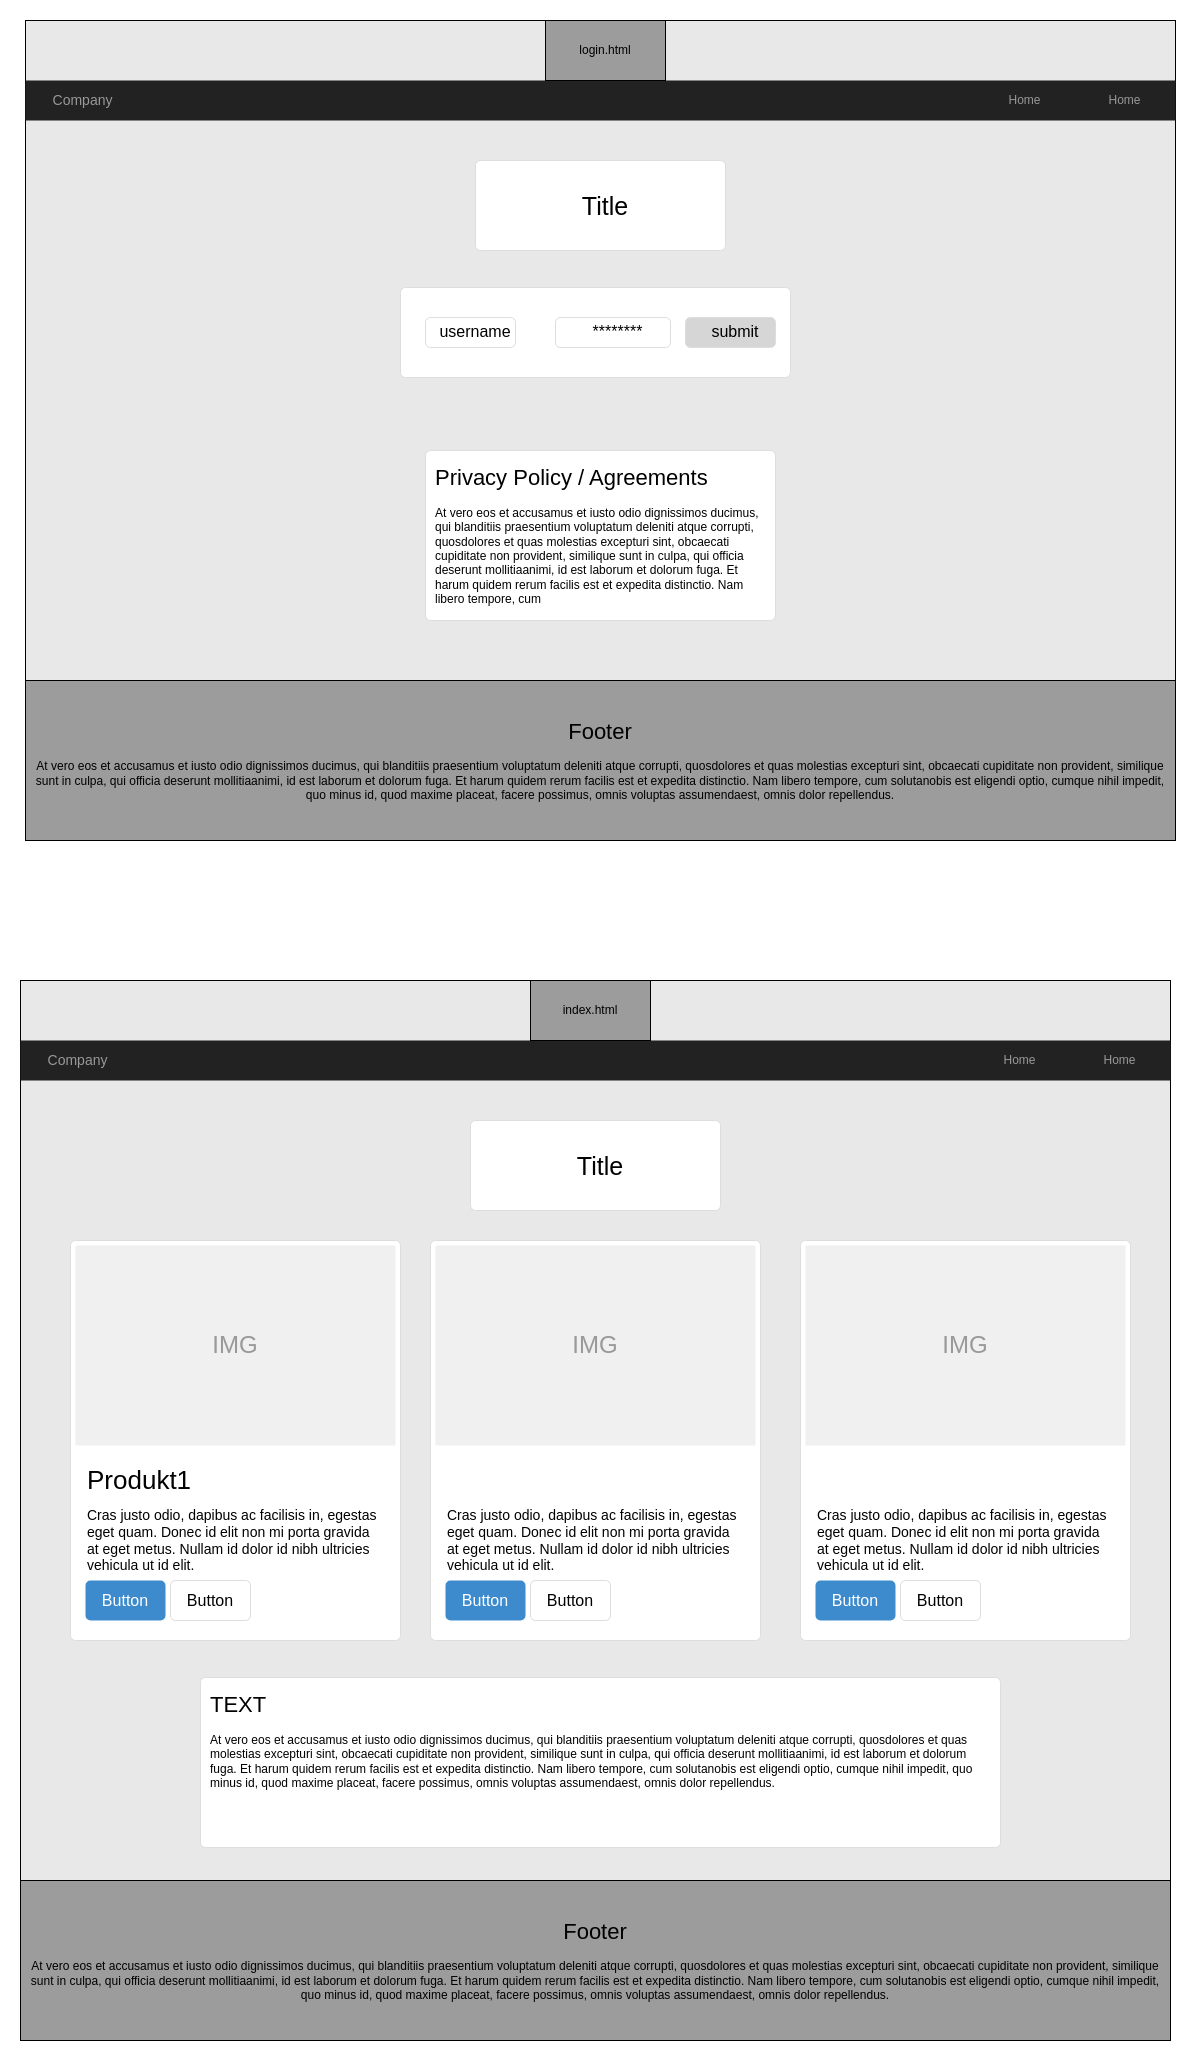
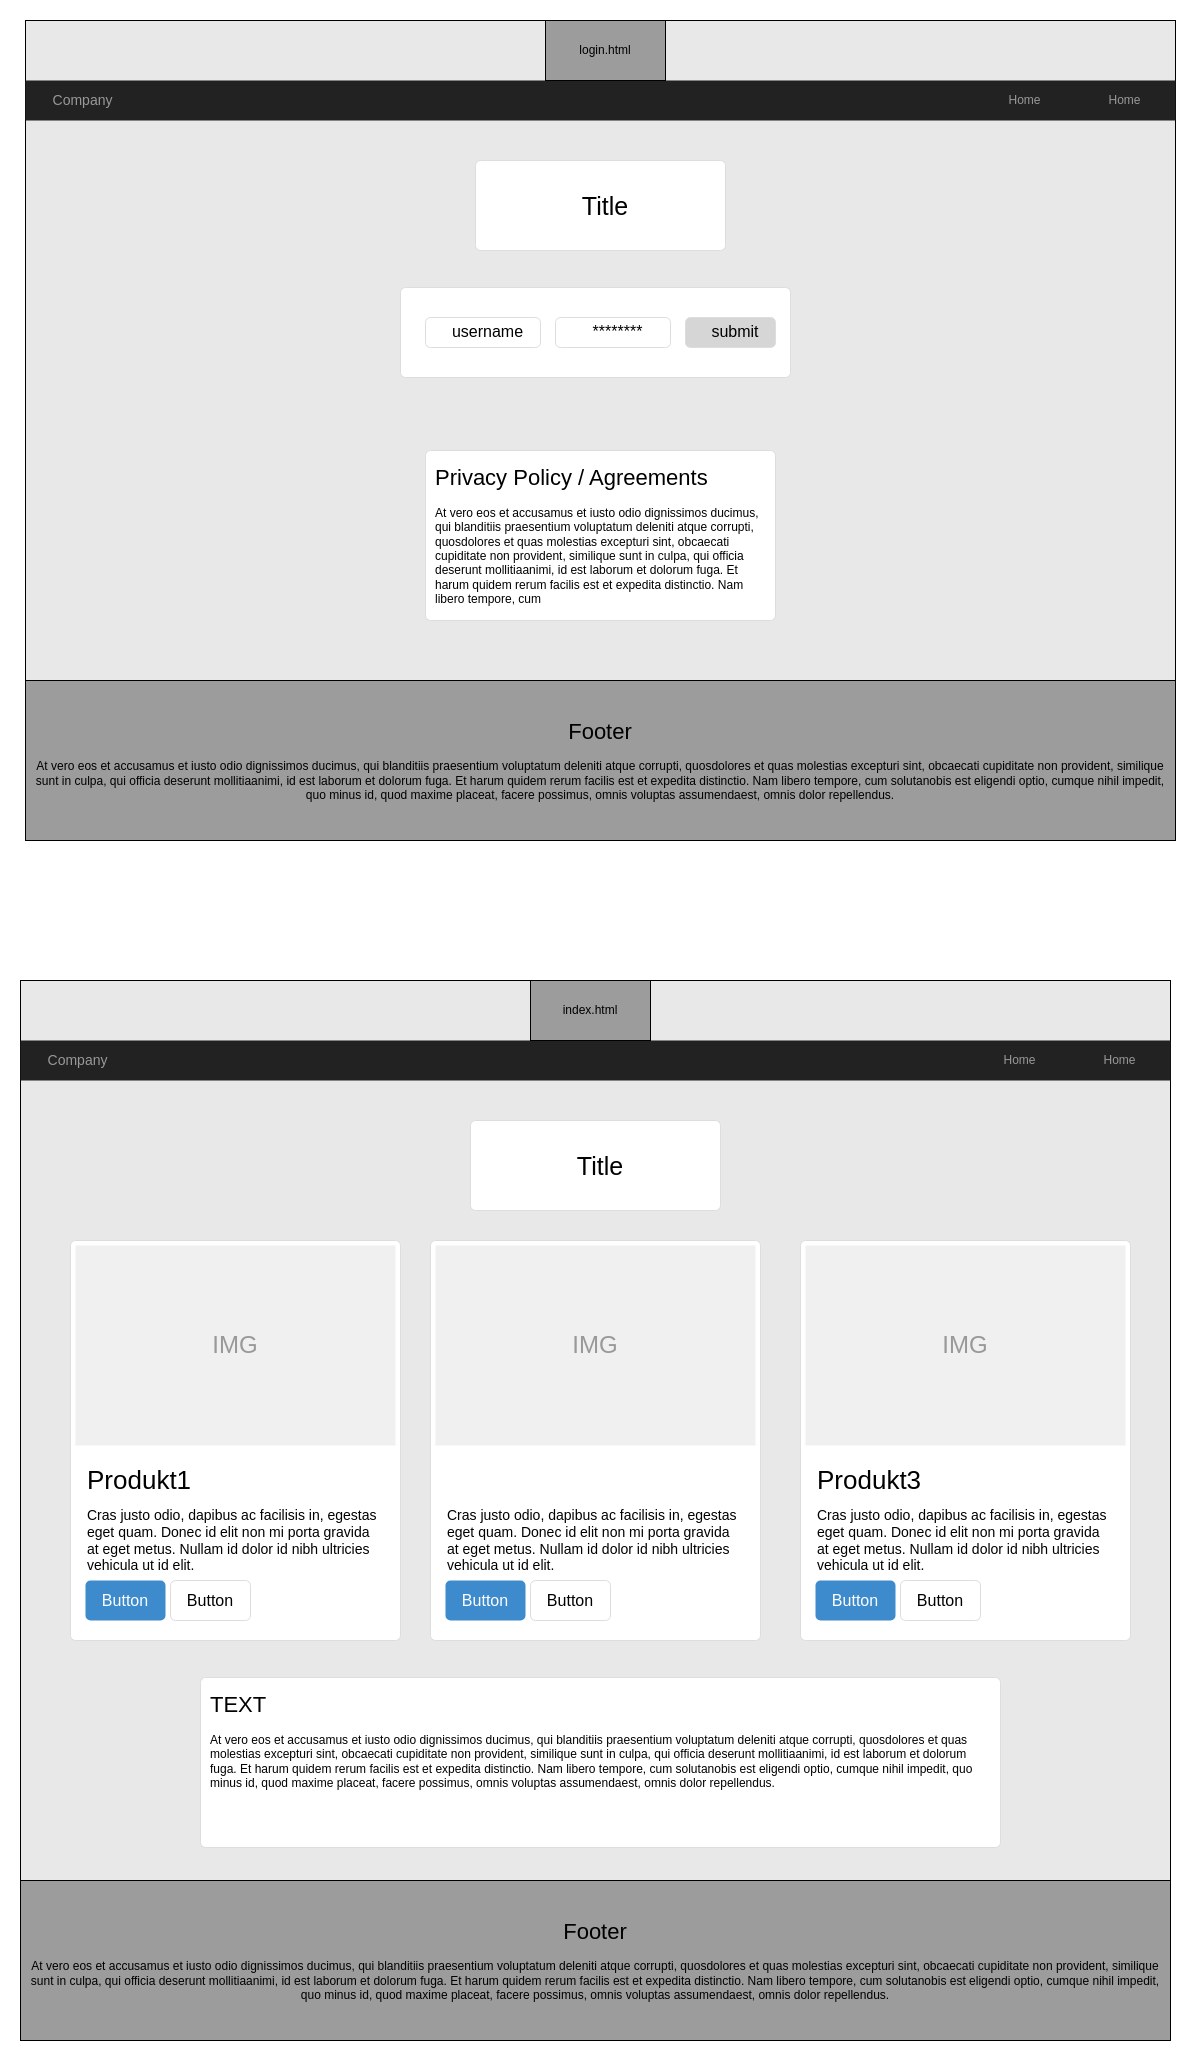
node "username": size 90x30 -> 115x30
node "Produkt3": added
